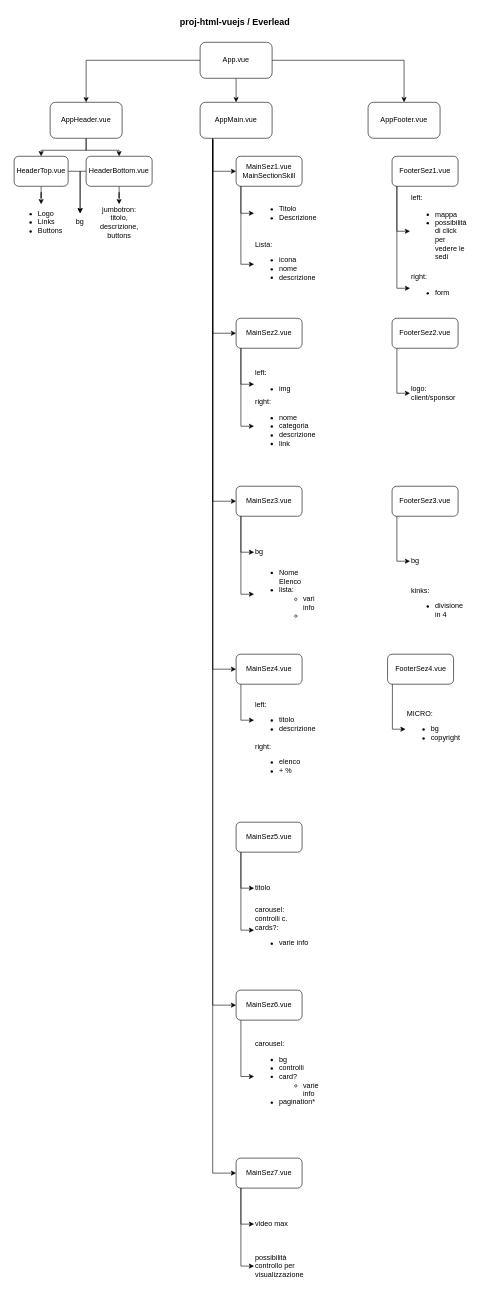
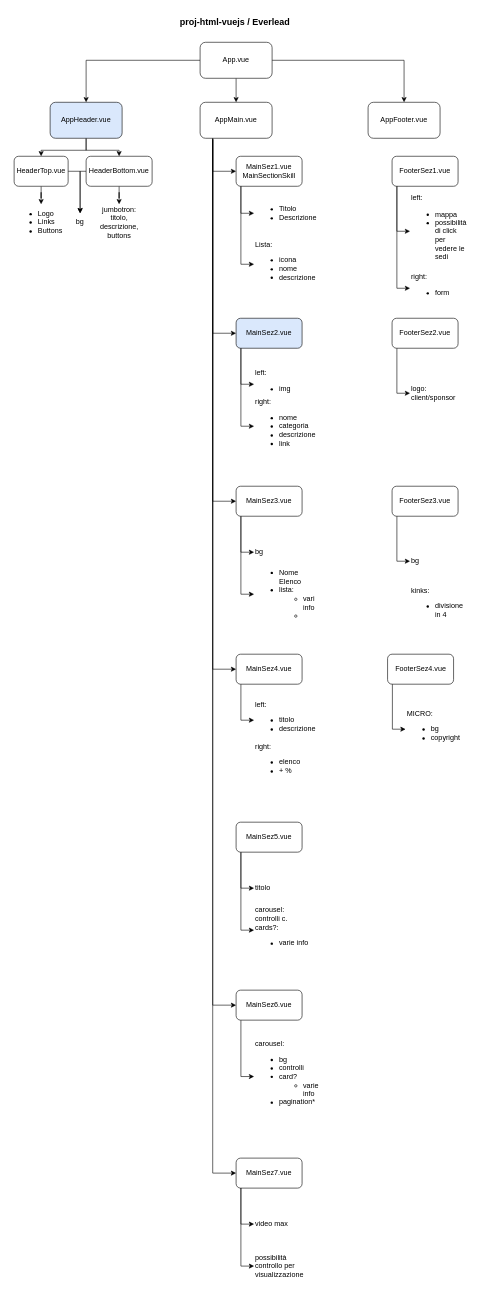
node "AppHeader.vue": fillcolor #ffffff -> #dae8fc
node "MainSez2.vue": fillcolor #ffffff -> #dae8fc
